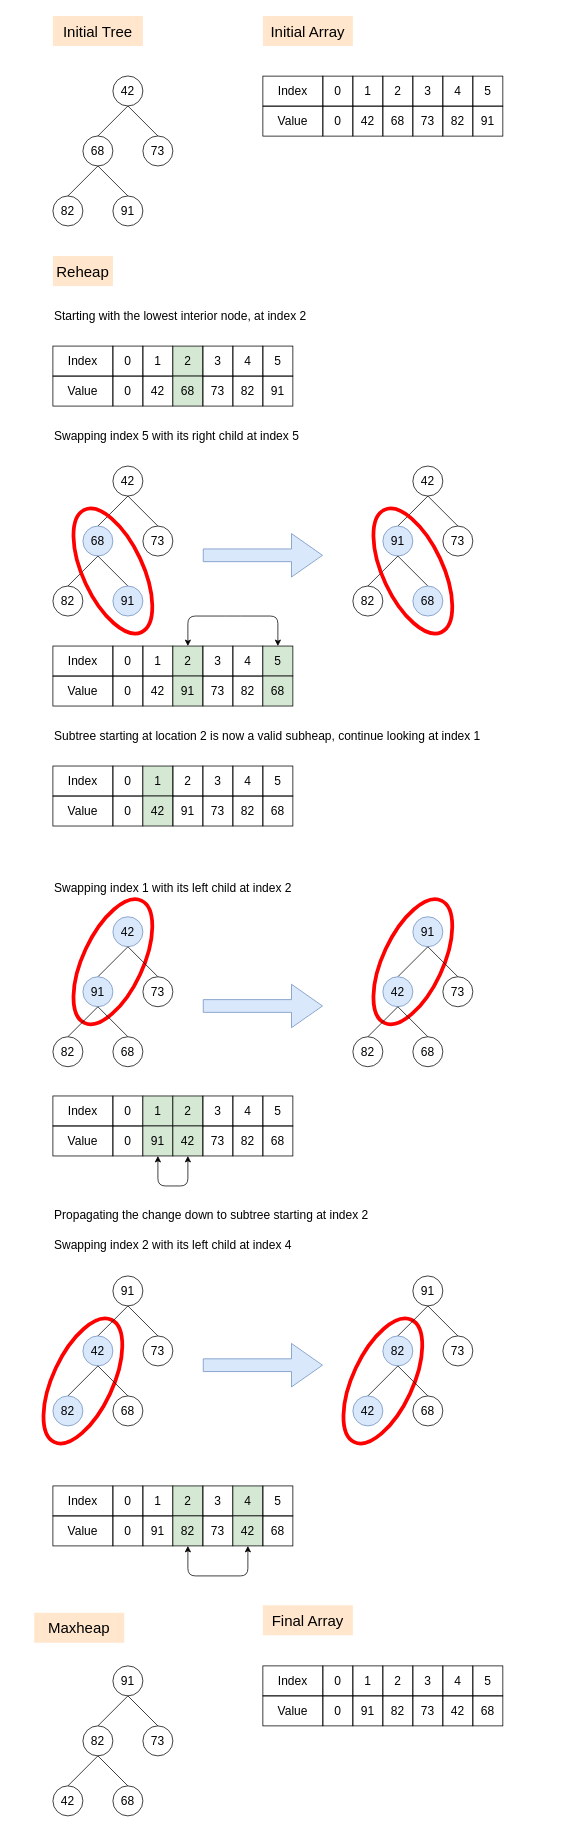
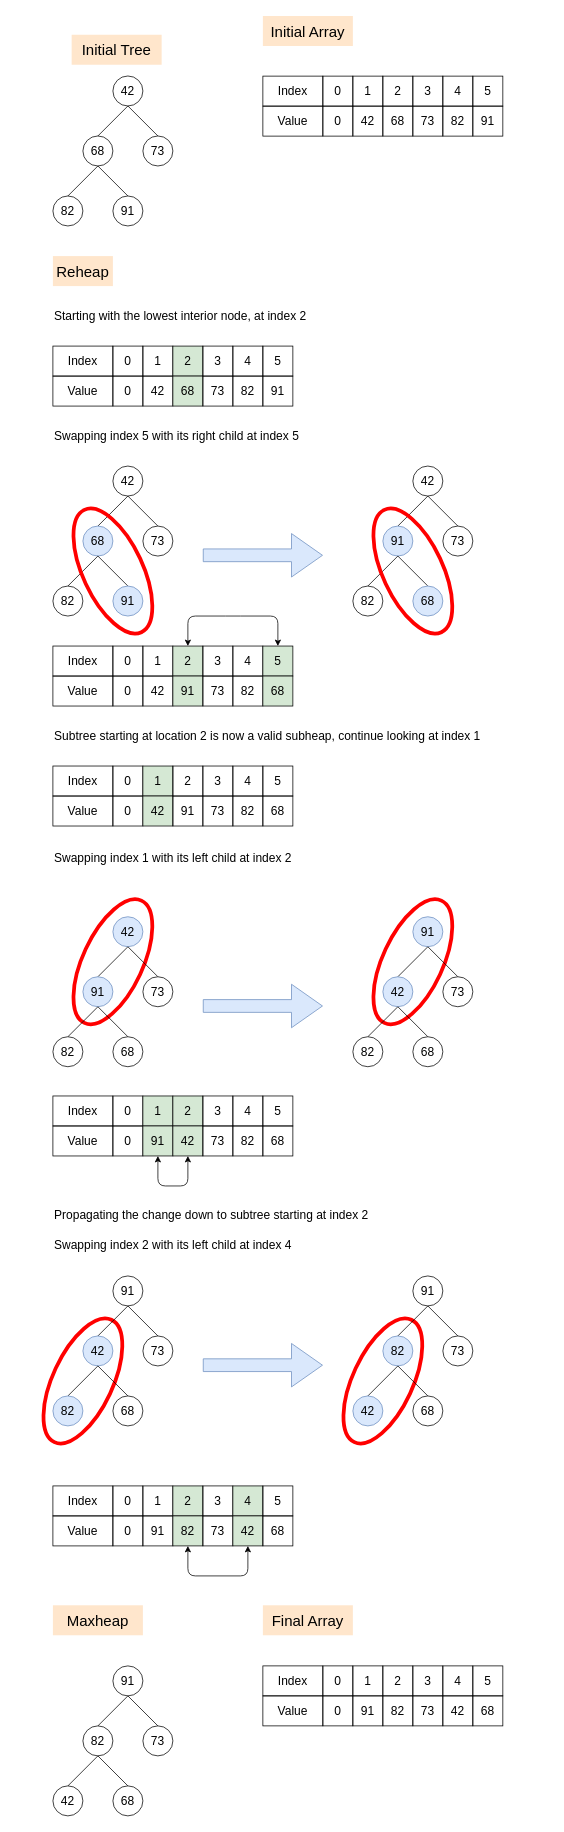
node "Initial Tree": moved (98, 31) -> (117, 50)
node "Swapping index 1 with its left child at index 2": moved (188, 887) -> (188, 857)
node "Maxheap": moved (79, 1628) -> (98, 1621)
